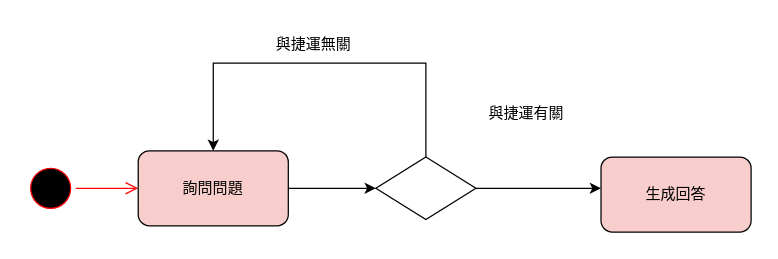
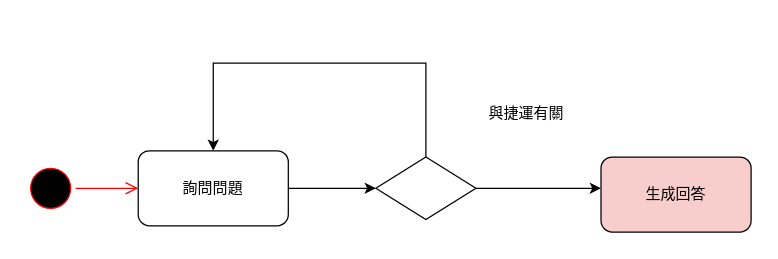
node "與捷運無關": removed
node "詢問問題": fillcolor #f8cecc -> #ffffff
